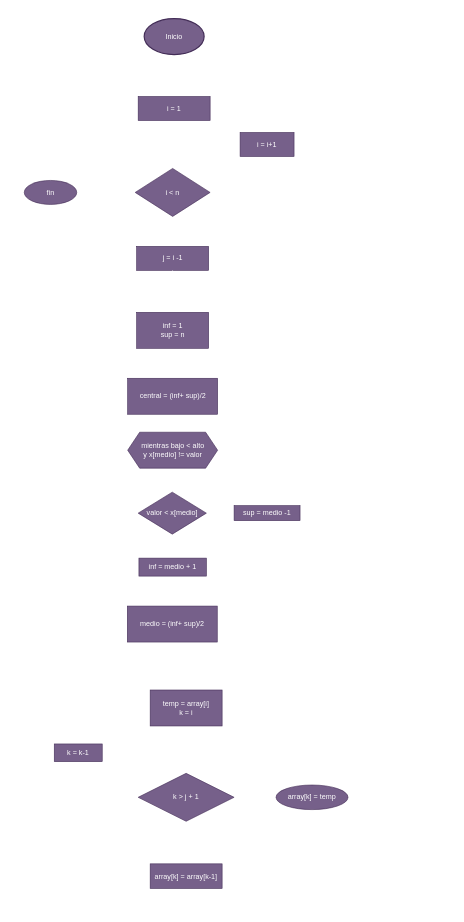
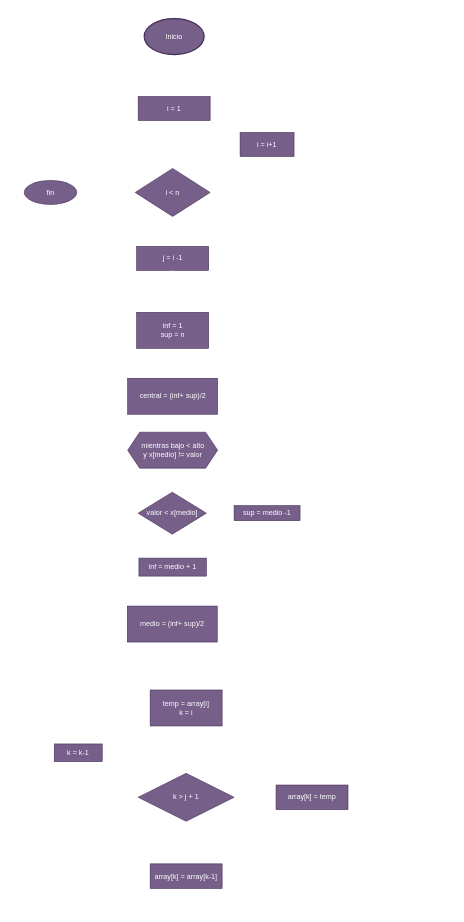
node "array[k] = temp": shape ellipse -> rectangle
